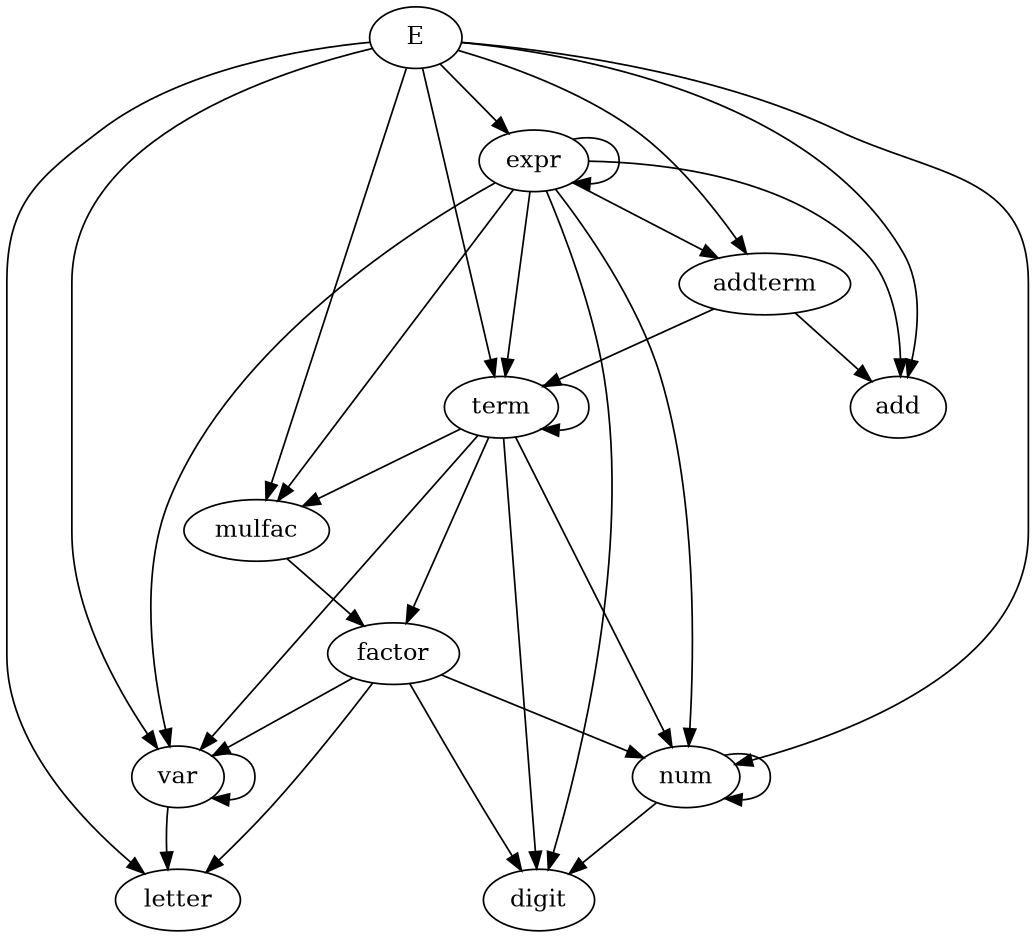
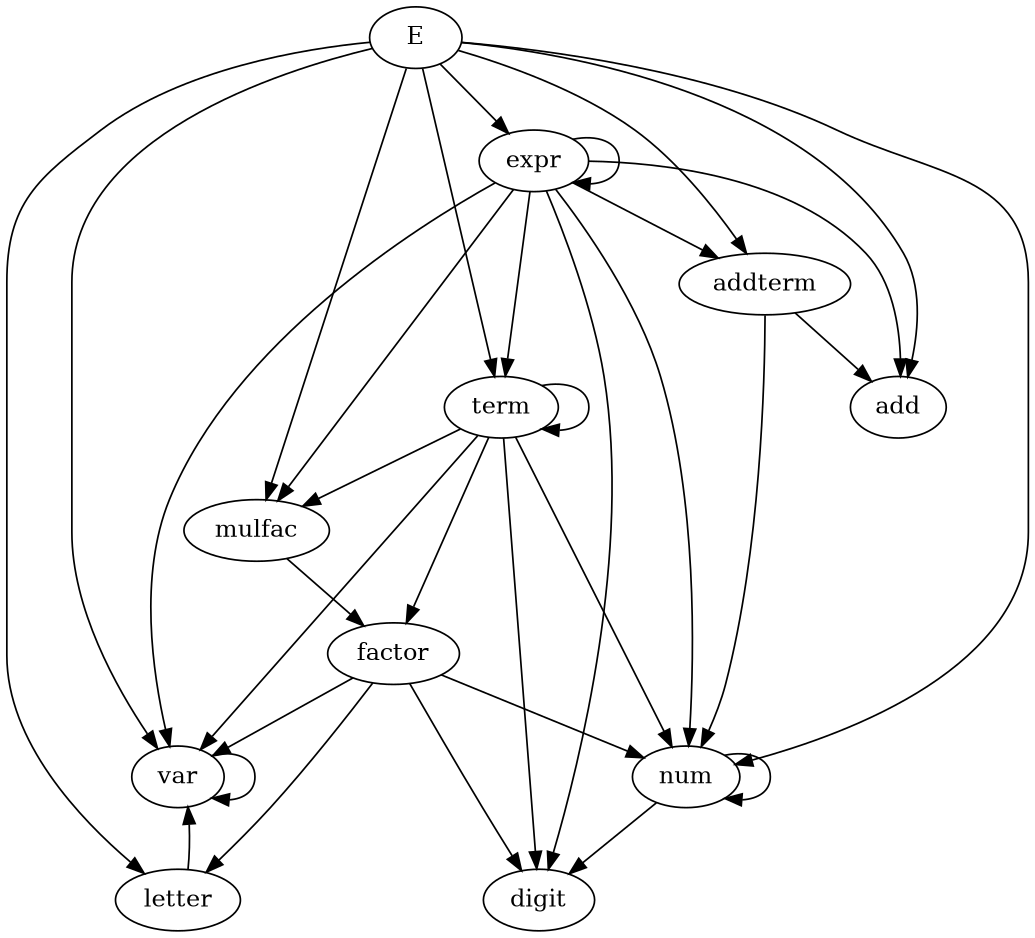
edge "addterm" -> "term": now "addterm" -> "num"
edge "var" -> "letter": reversed
